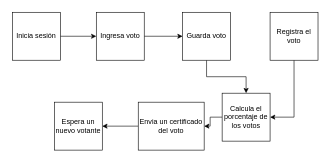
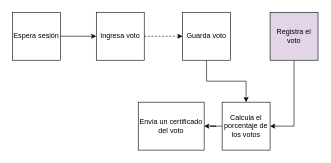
node "Inicia sesión": label "Inicia sesión" -> "Espera sesión"
edge "Ingresa voto" -> "Guarda voto": style solid -> dashed
node "Registra el voto": fillcolor #ffffff -> #e1d5e7
node "Calcula el porcentaje de los votos": moved (246, 117) -> (246, 126)
node "Espera un nuevo votante": removed
edge "Envia un certificado del voto" -> "Espera un nuevo votante": removed
